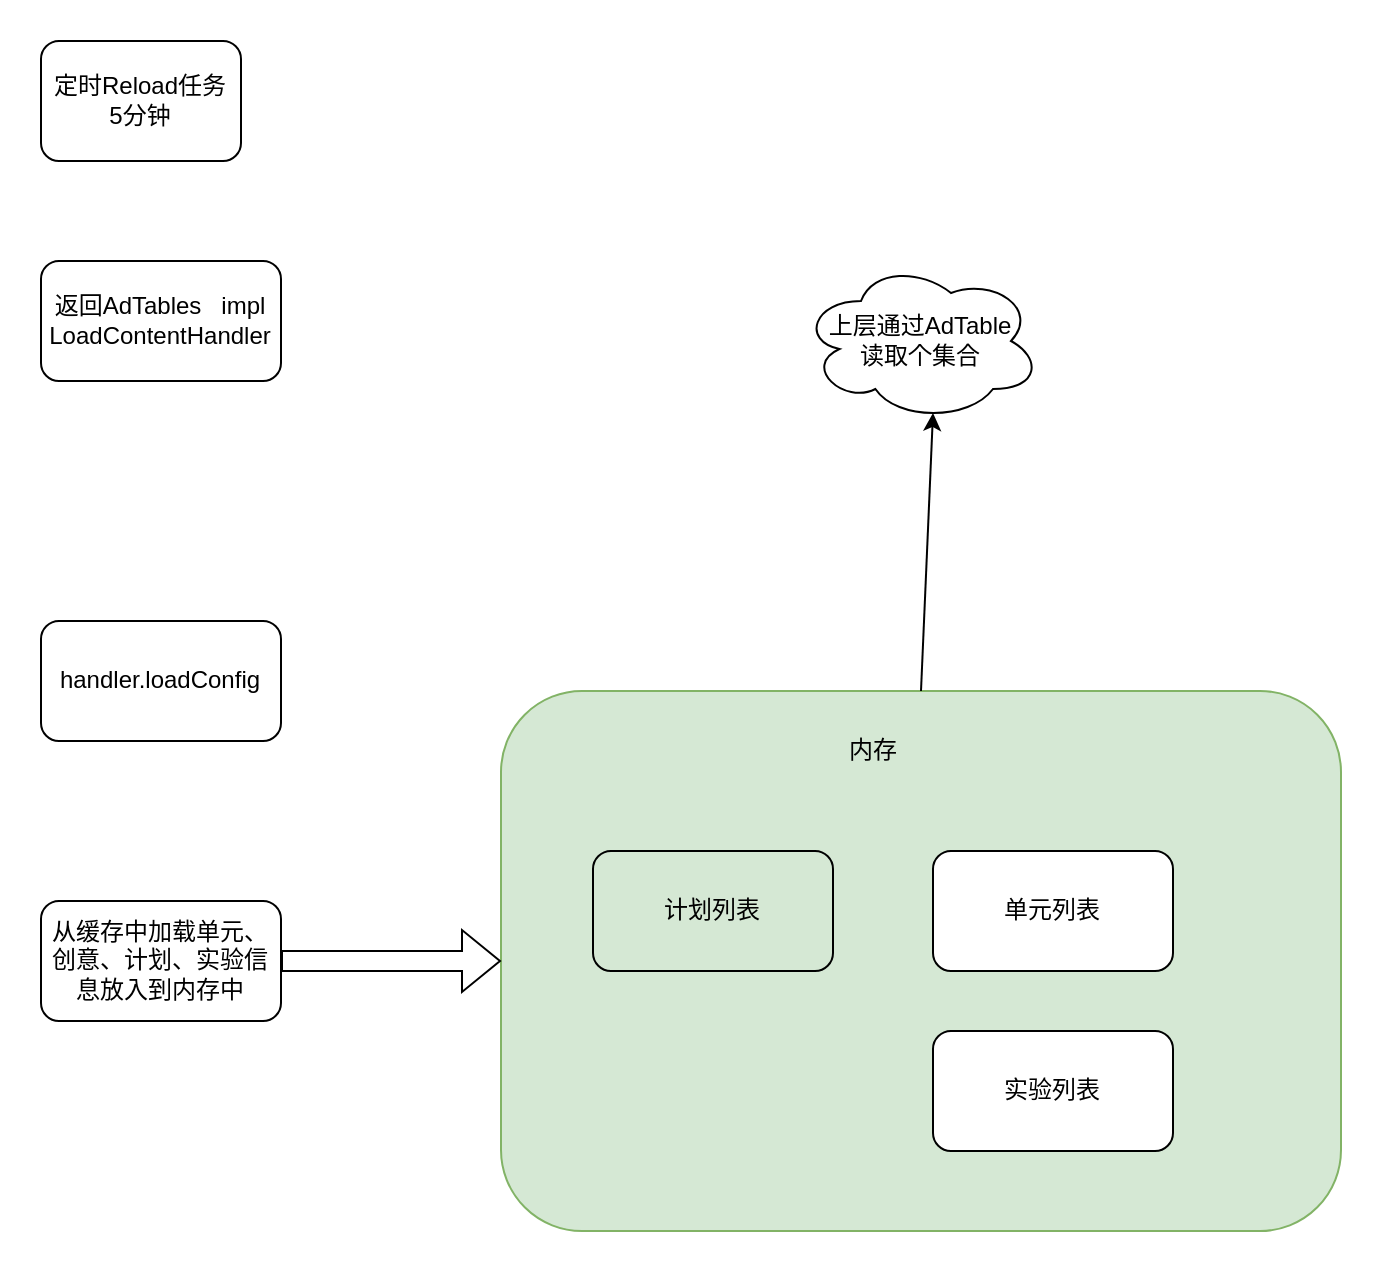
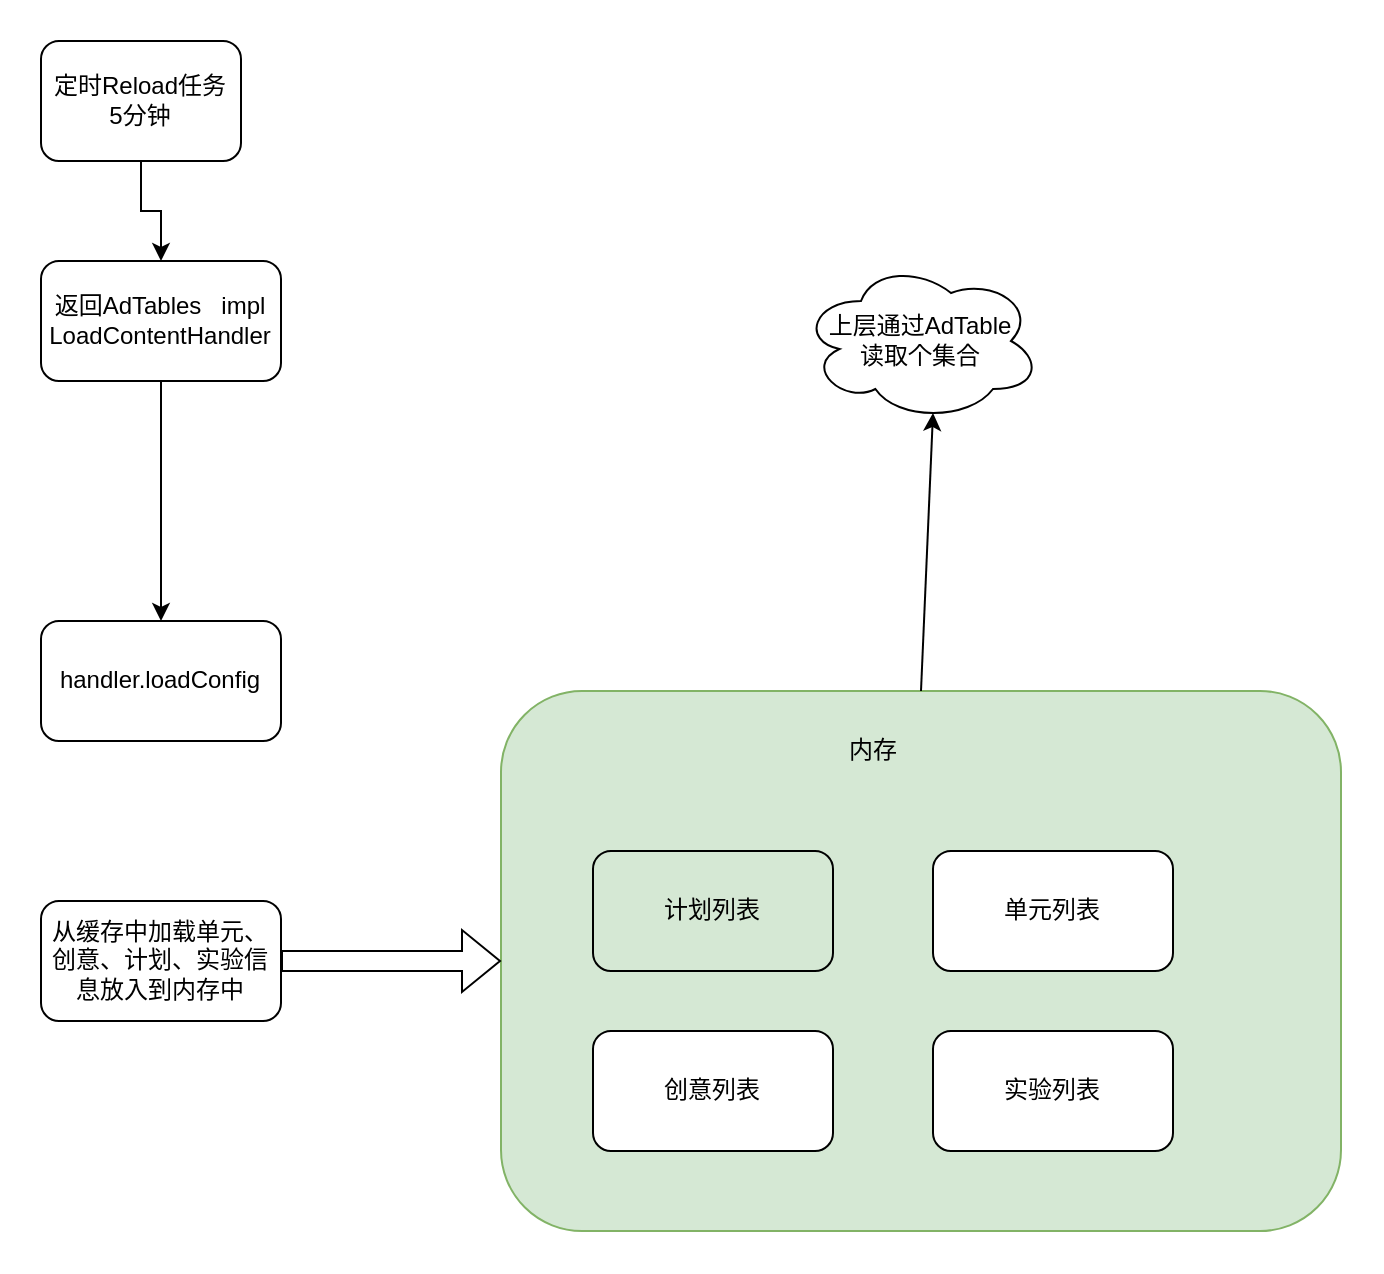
edge "定时Reload任务 5分钟" -> "返回AdTables impl LoadContentHandler": added
edge "返回AdTables impl LoadContentHandler" -> "handler.loadConfig": added
node "创意列表": added
